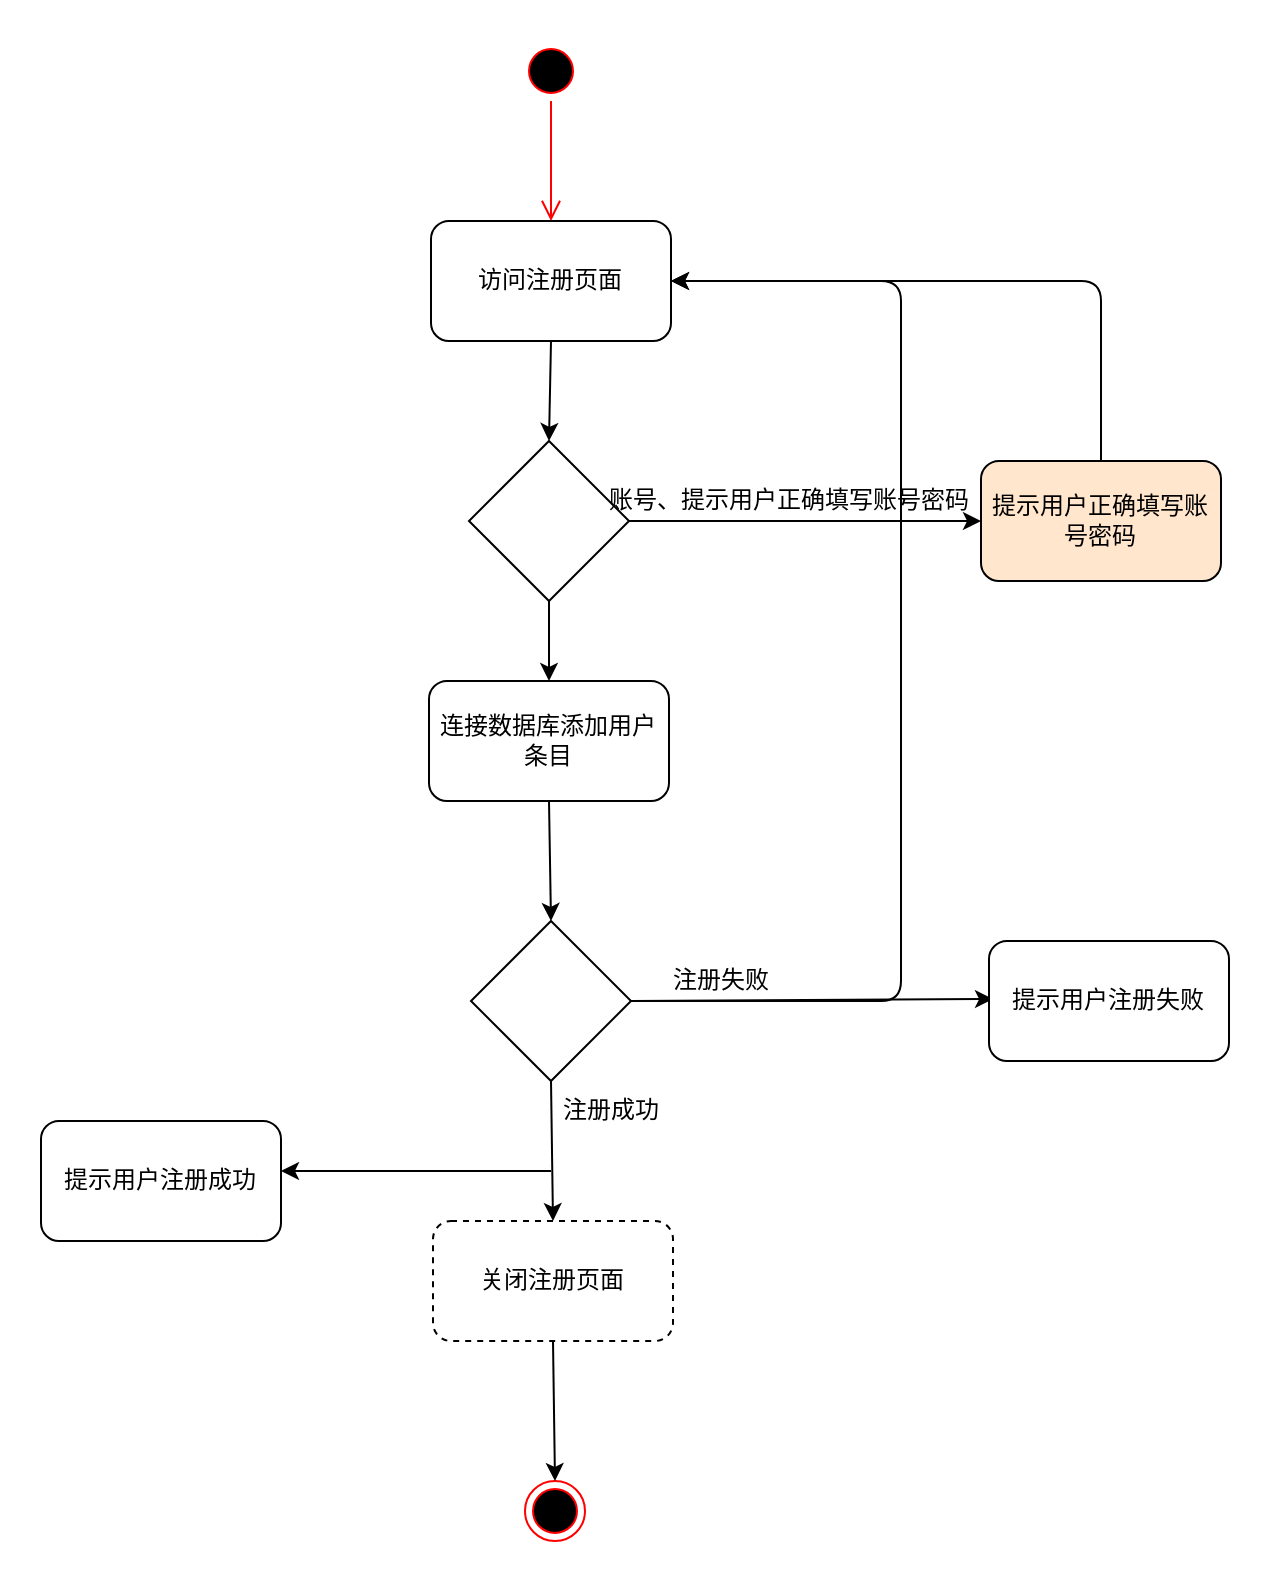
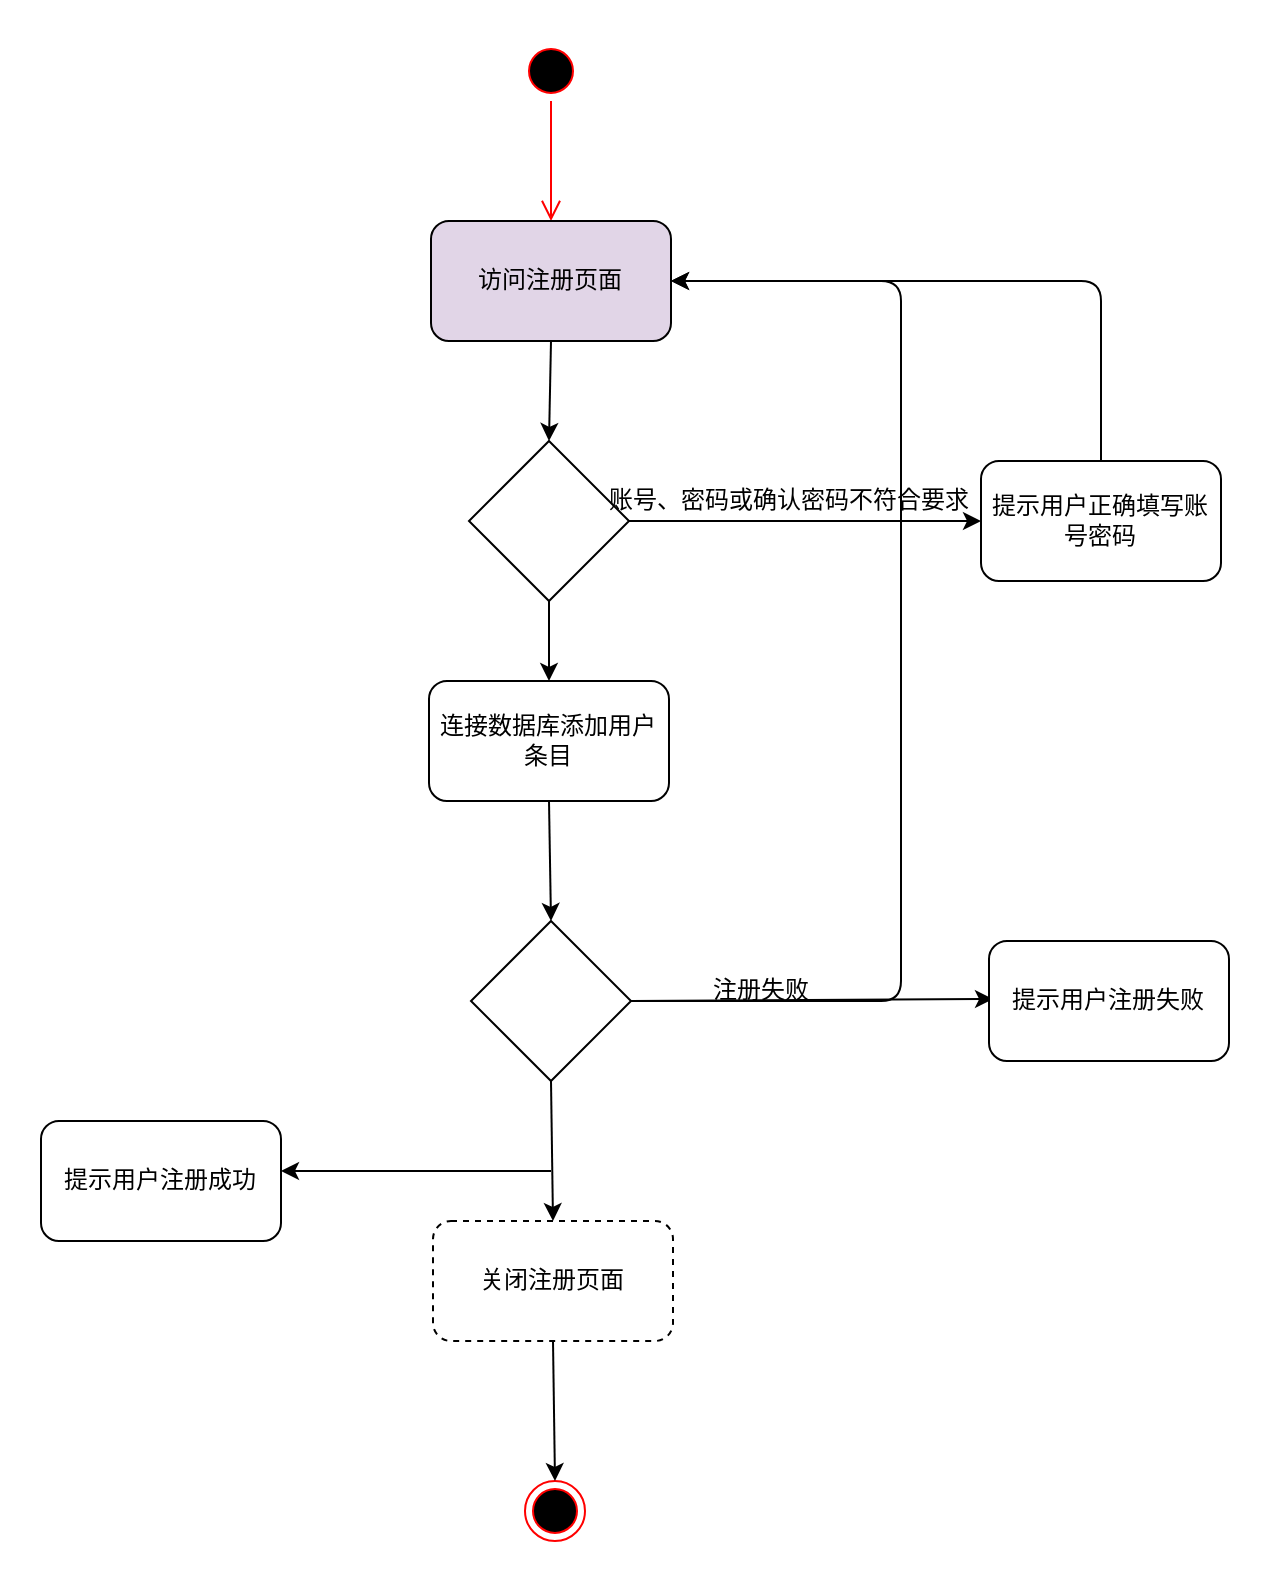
node "访问注册页面": fillcolor #ffffff -> #e1d5e7
node "账号、提示用户正确填写账号密码": label "账号、提示用户正确填写账号密码" -> "账号、密码或确认密码不符合要求"
node "提示用户正确填写账号密码": fillcolor #ffe6cc -> #ffffff
node "注册失败": moved (721, 981) -> (761, 991)
node "注册成功": removed
